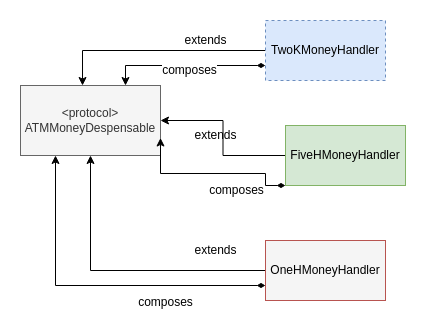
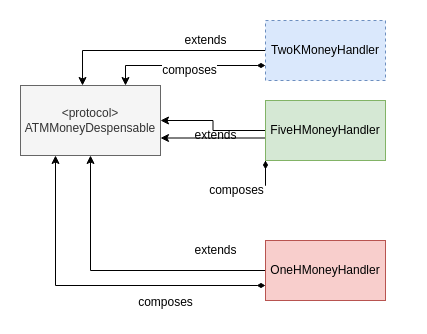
node "FiveHMoneyHandler": moved (346, 156) -> (326, 131)
node "OneHMoneyHandler": fillcolor #f5f5f5 -> #f8cecc
